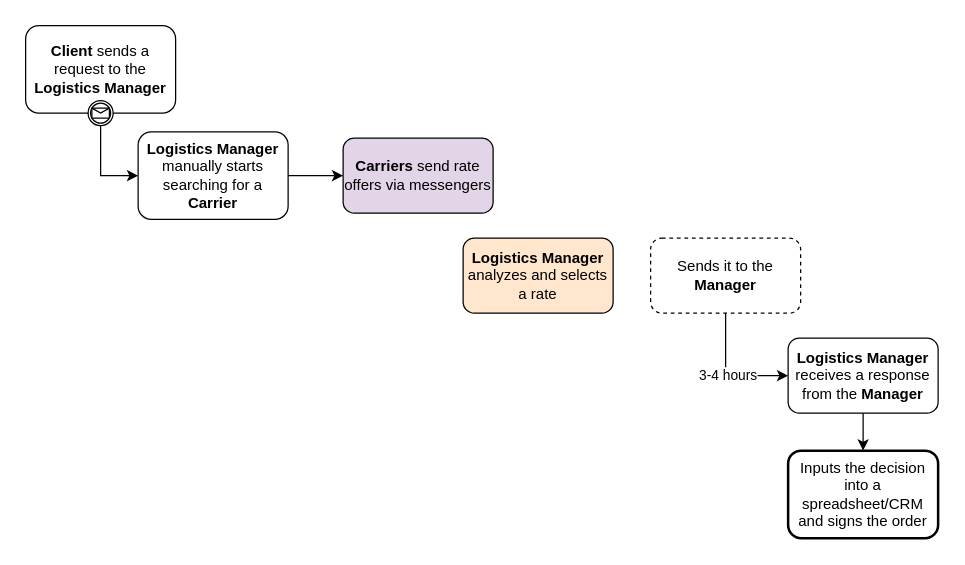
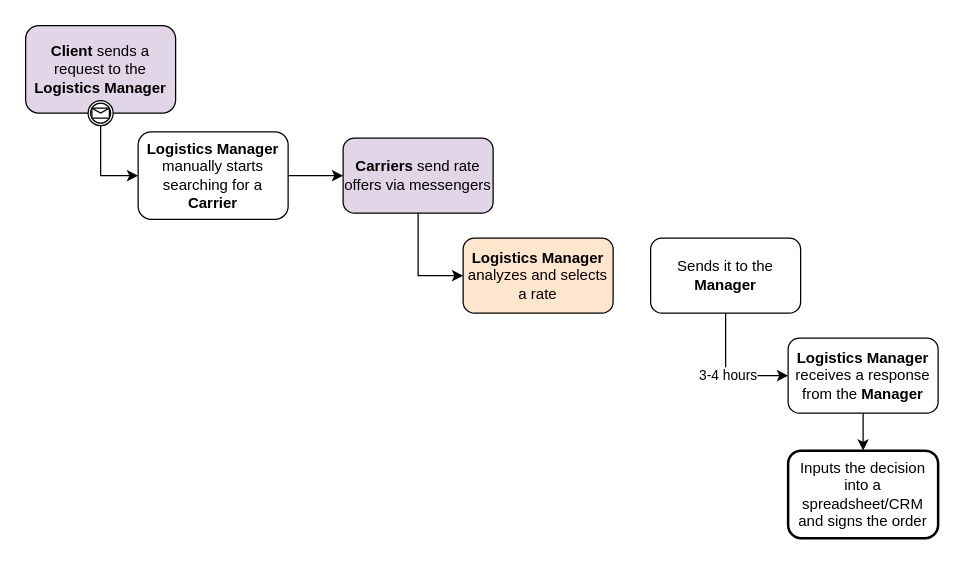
node "Client sends a request to the Logistics Manager": fillcolor #ffffff -> #e1d5e7
edge "Carriers send rate offers via messengers" -> "Logistics Manager analyzes and selects a rate": added
node "Sends it to the Manager": style dashed -> solid
